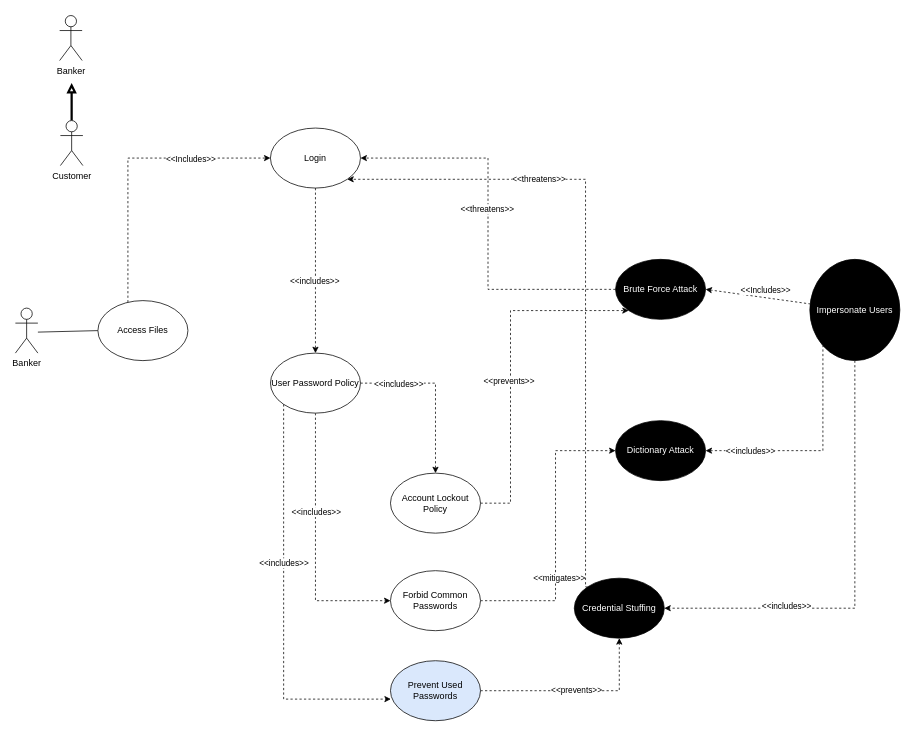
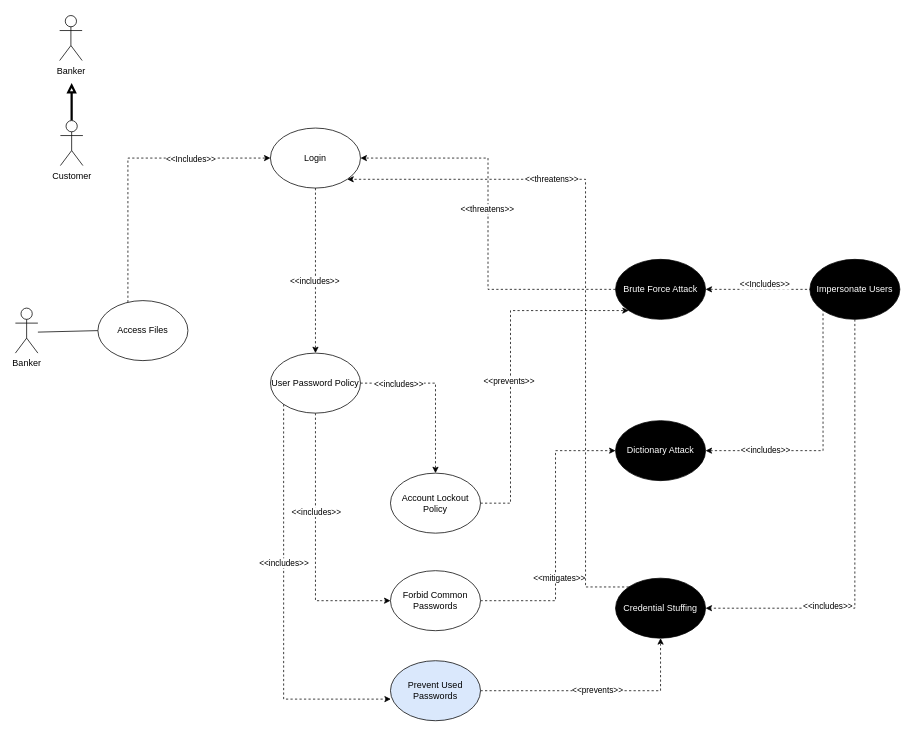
node "Impersonate Users": size 90x101 -> 90x60
node "Credential Stuffing": moved (619, 608) -> (660, 608)
